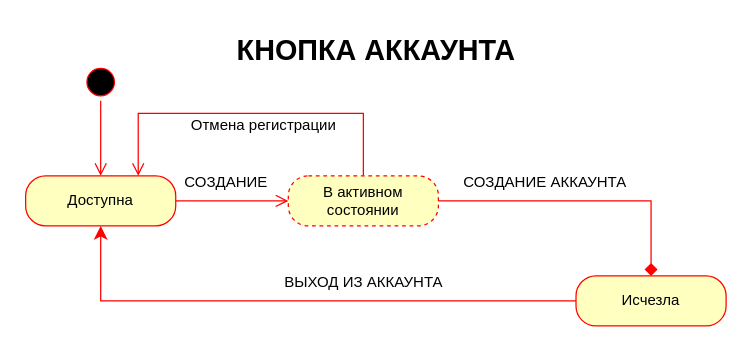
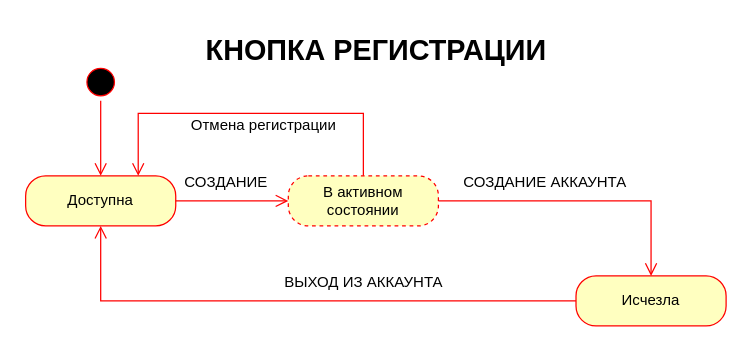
node "КНОПКА АККАУНТА": label "КНОПКА АККАУНТА" -> "КНОПКА РЕГИСТРАЦИИ"
edge "Исчезла" -> "Доступна": arrowhead classic -> open
edge "В активном состоянии" -> "Исчезла": arrowhead diamond -> open
